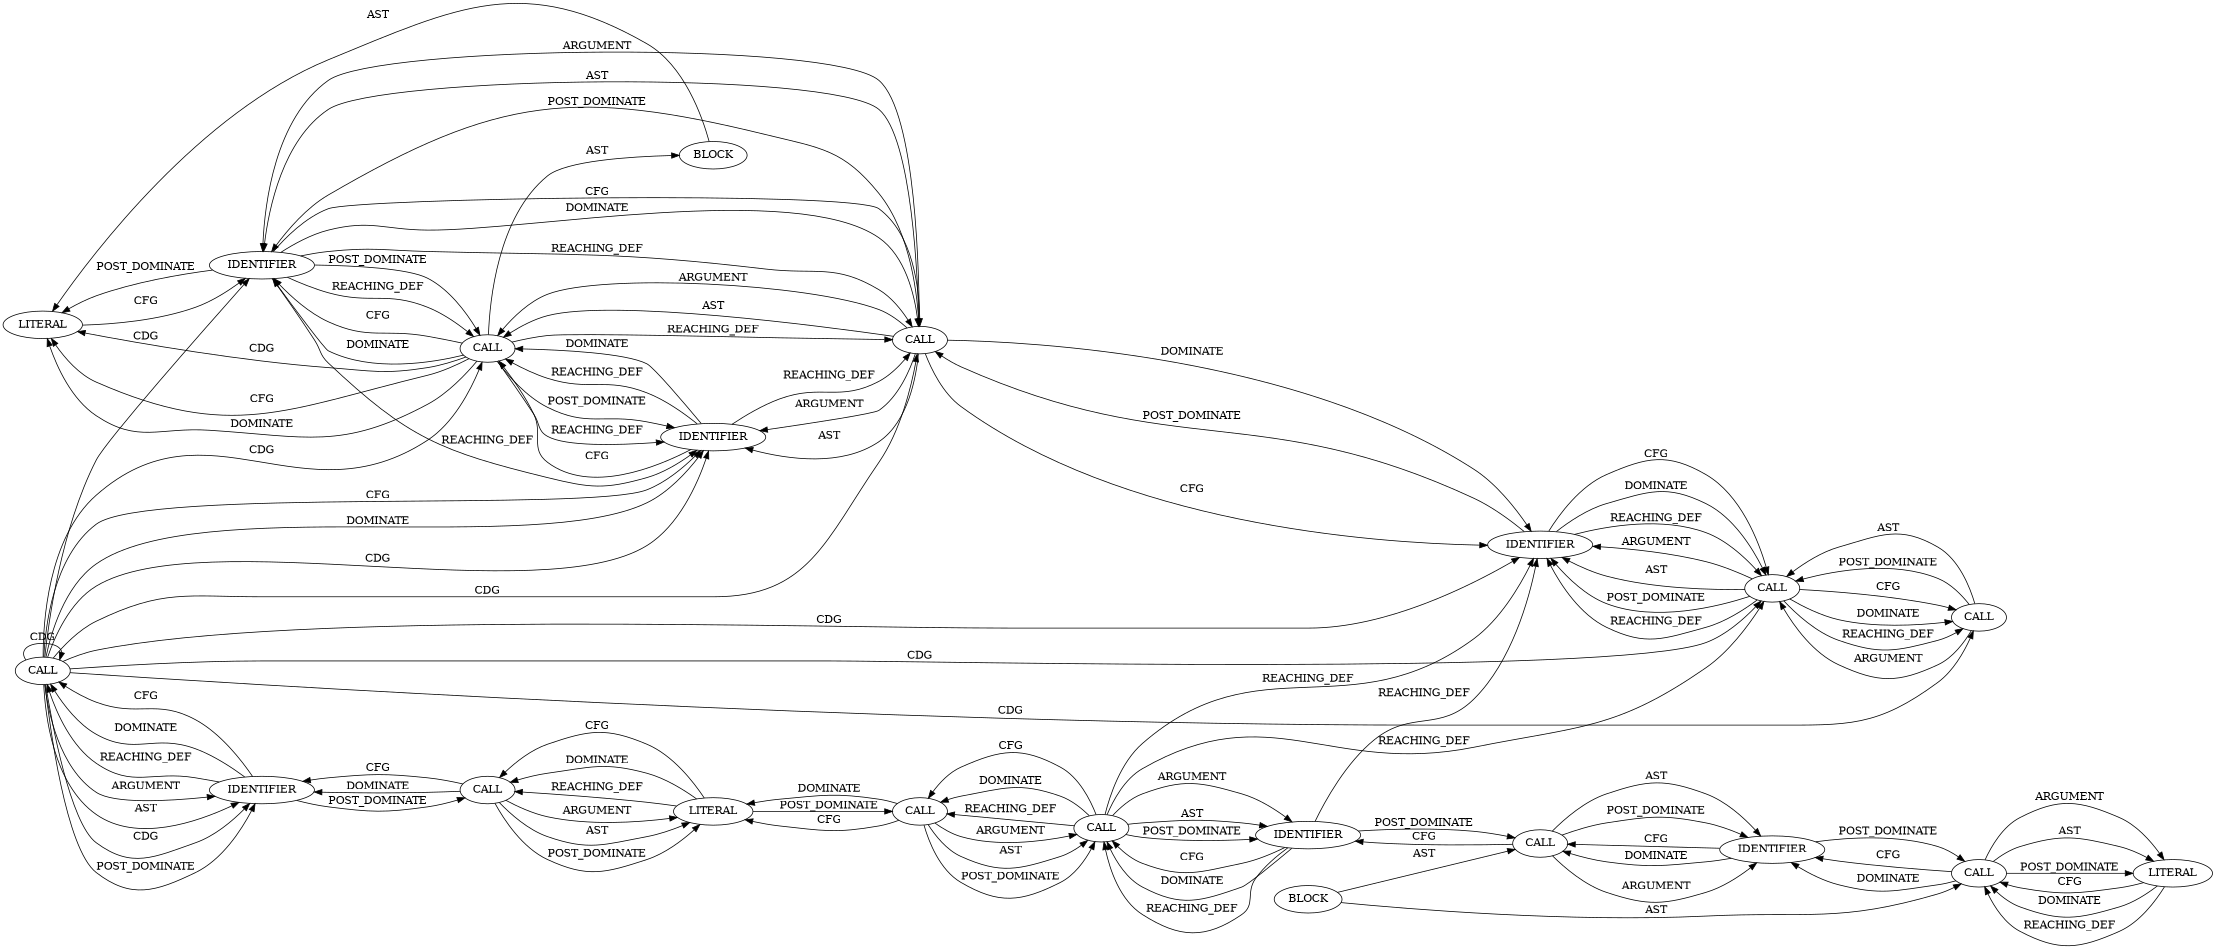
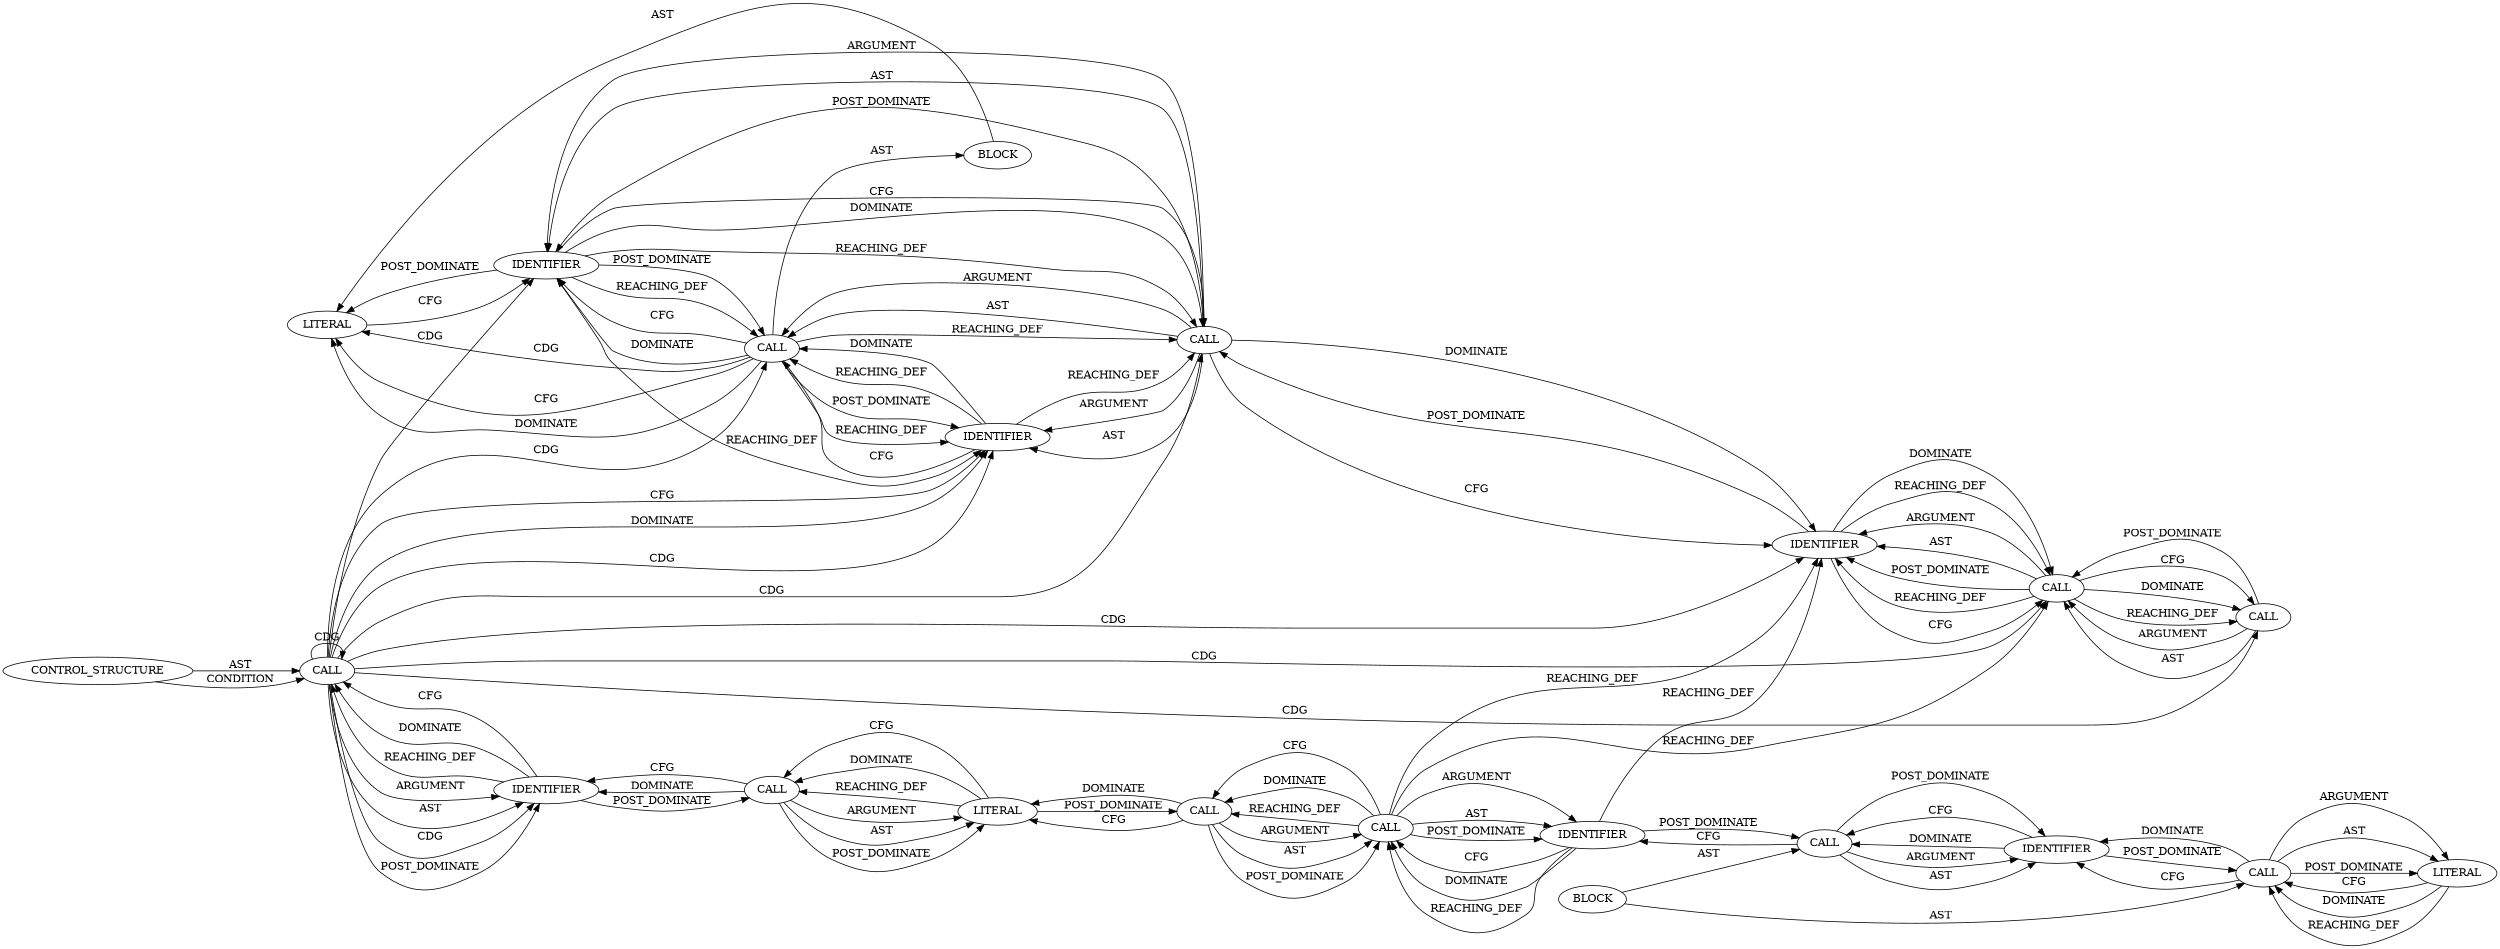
node "CONTROL_STRUCTURE": added
